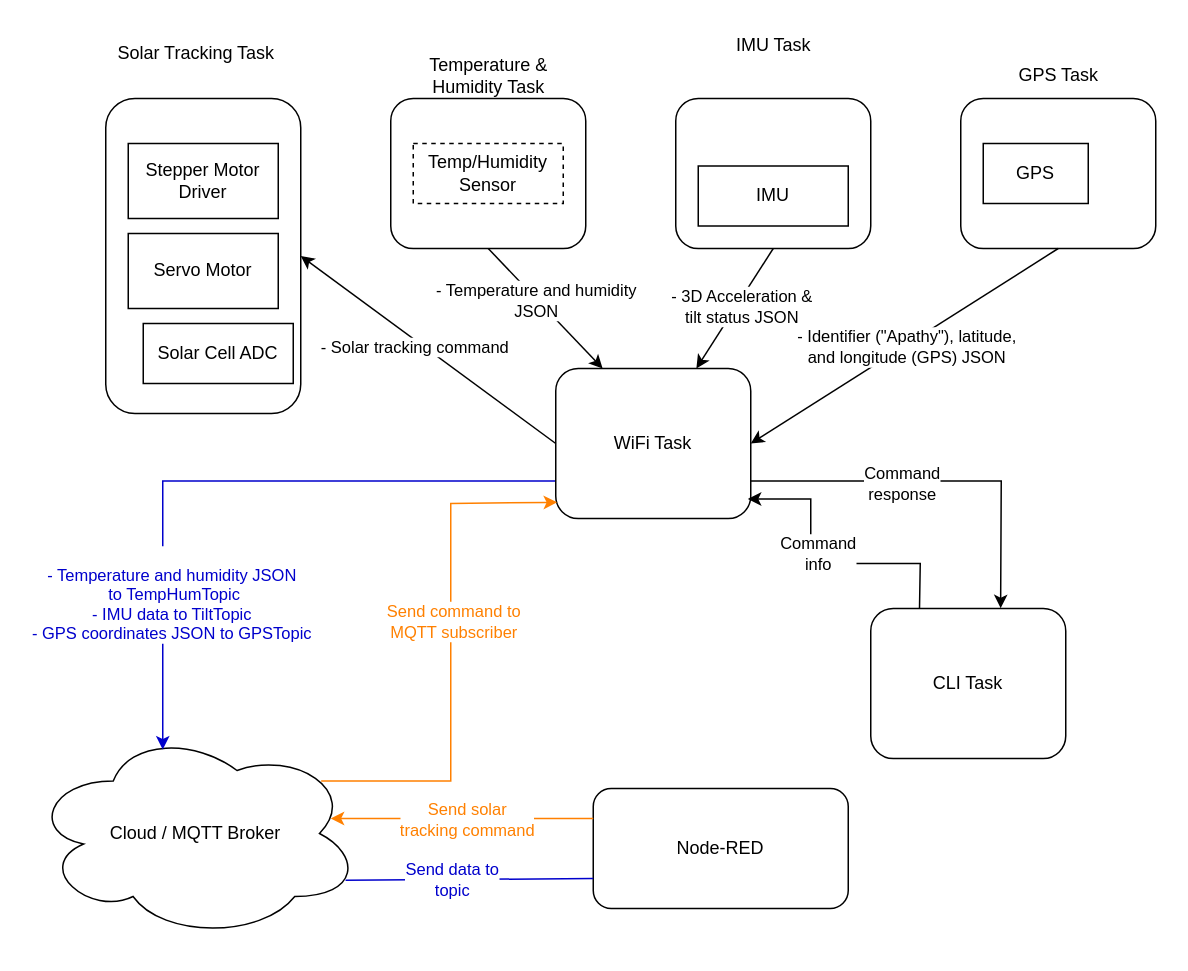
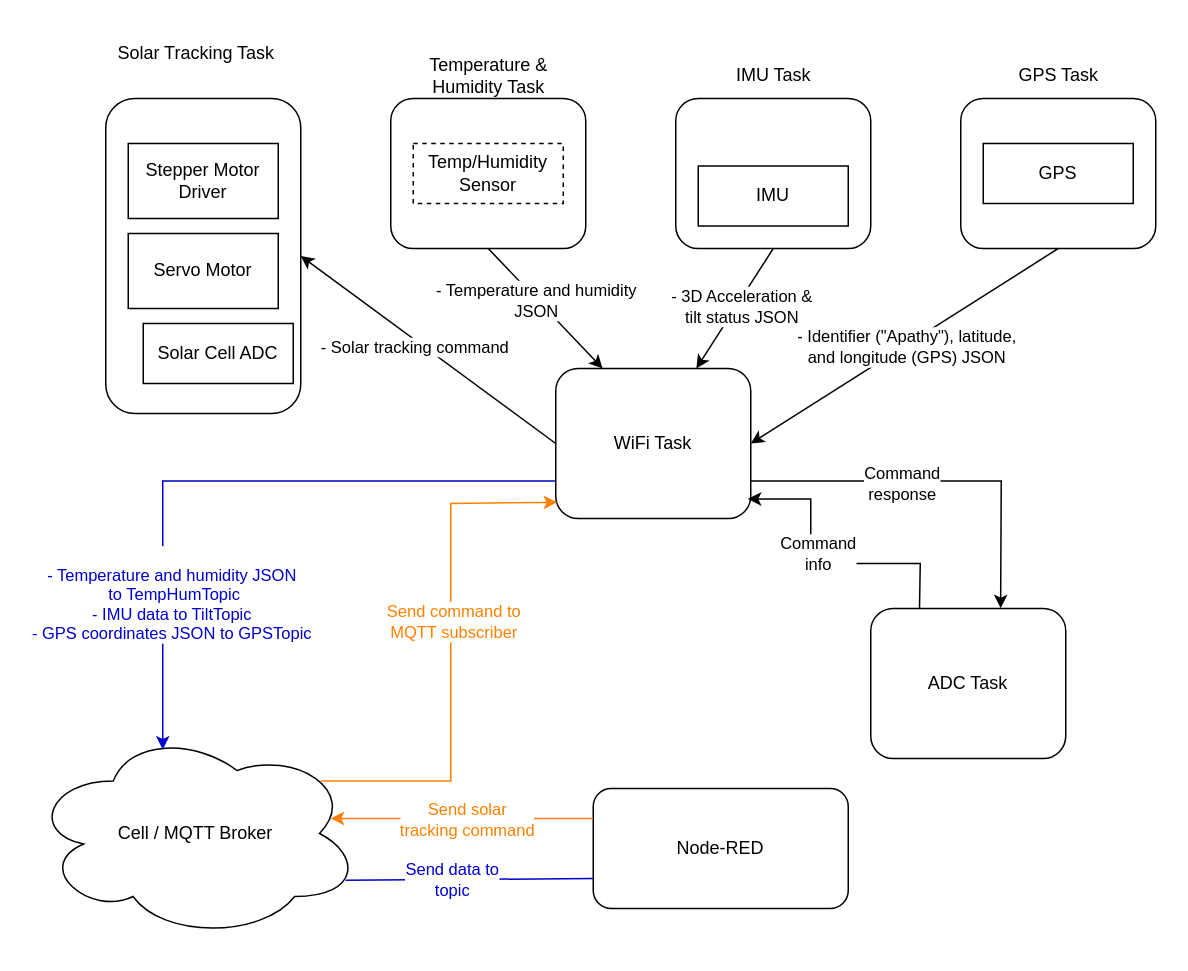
node "IMU Task": moved (773, 46) -> (773, 76)
node "GPS": size 105x60 -> 150x60
node "CLI Task": label "CLI Task" -> "ADC Task"
node "Cloud / MQTT Broker": label "Cloud / MQTT Broker" -> "Cell / MQTT Broker"
